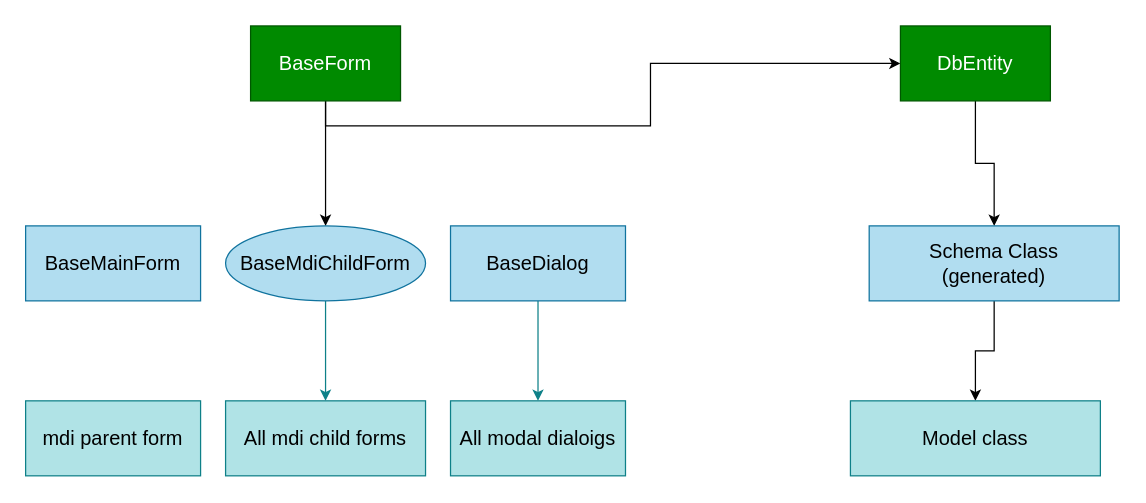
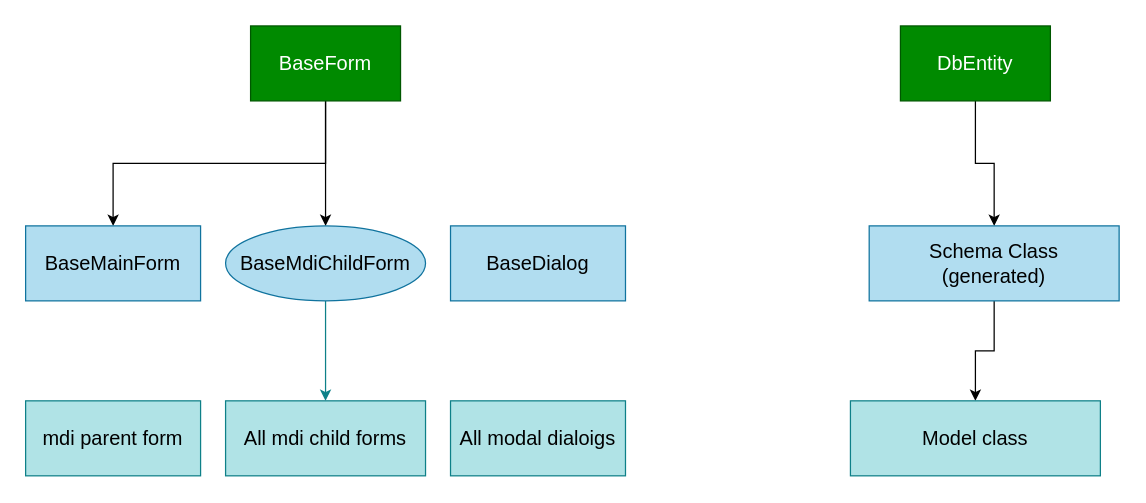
edge "BaseForm" -> "DbEntity": now "BaseForm" -> "BaseMainForm"
edge "BaseDialog" -> "All modal dialoigs": removed
